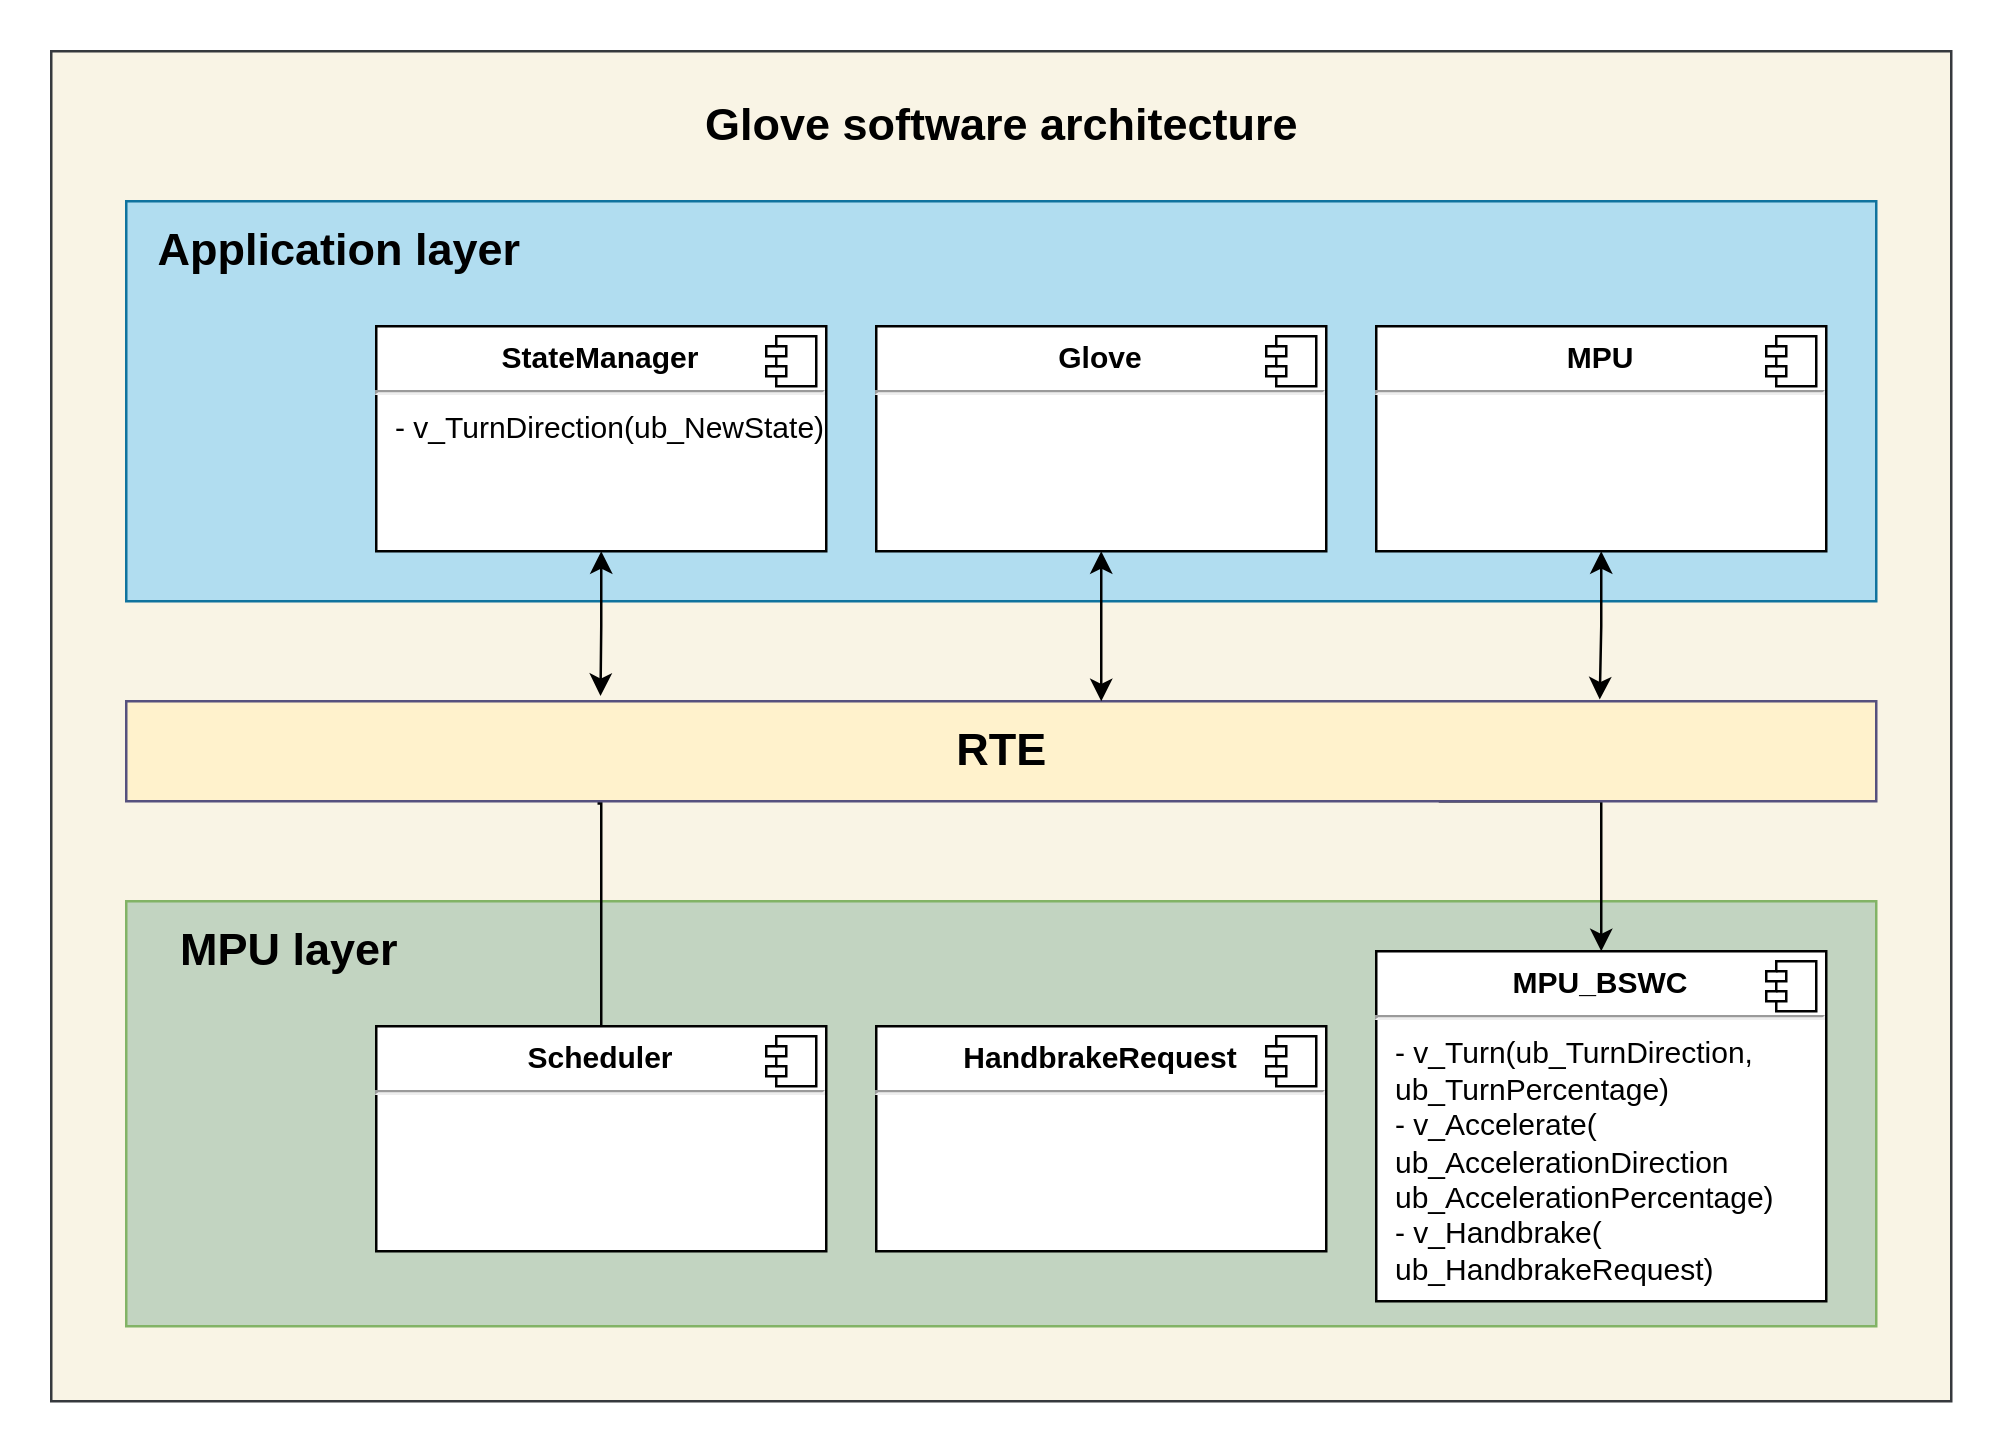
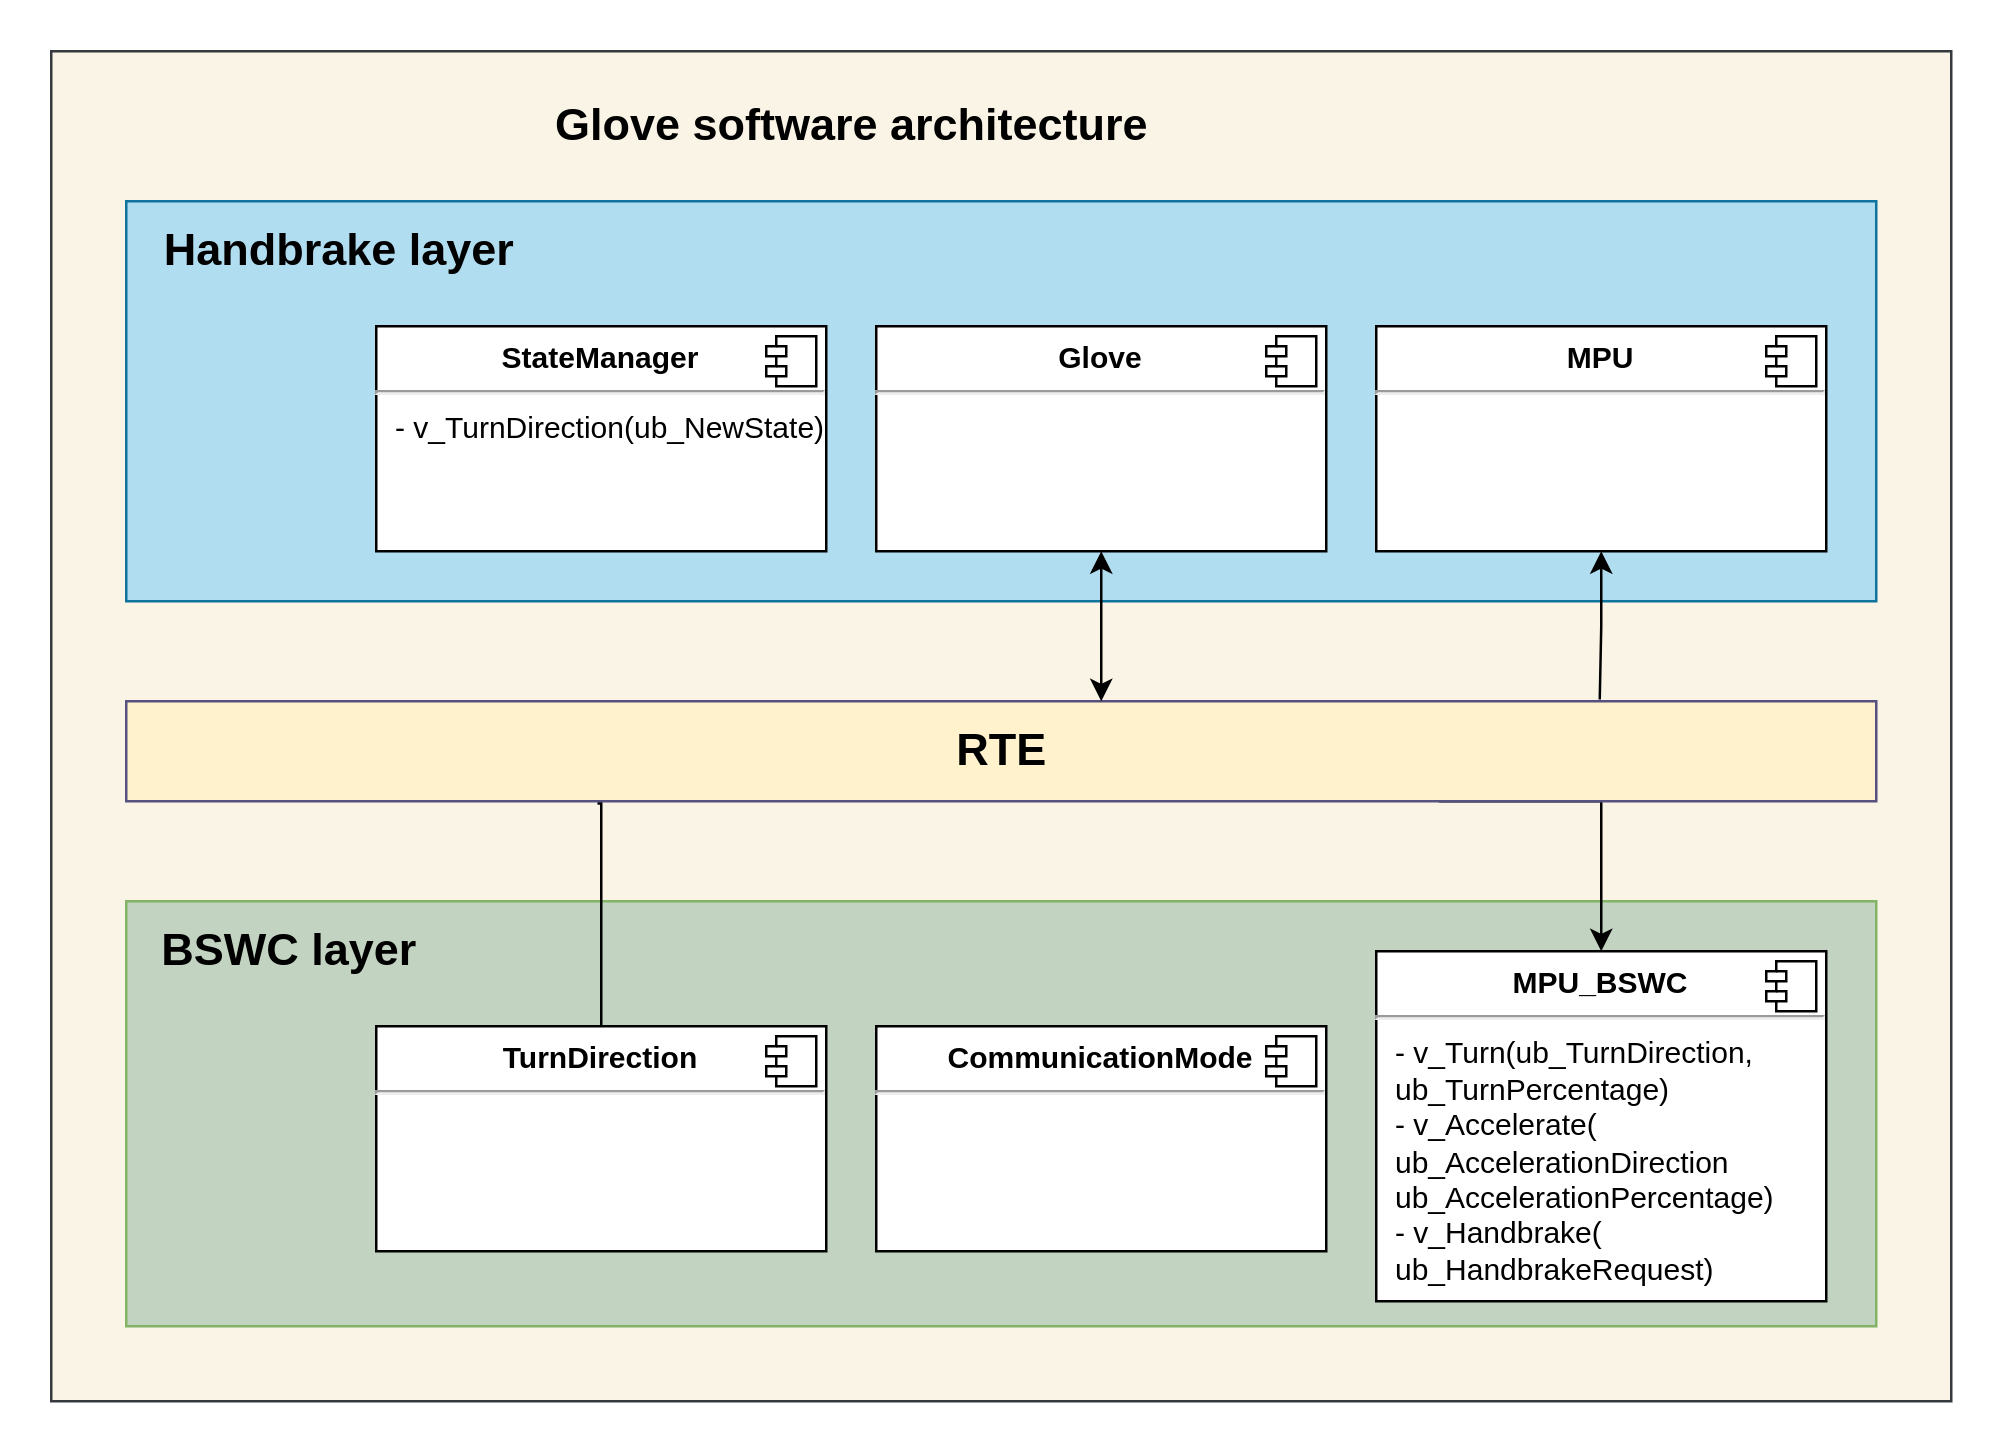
node "Glove software architecture": moved (1001, 126) -> (851, 126)
node "Application layer": label "Application layer" -> "Handbrake layer"
edge "StateManager - v_TurnDirection(ub_NewState)" -- "RTE": removed
edge "MPU" -- "RTE": arrowhead classic -> none
node "MPU layer": label "MPU layer" -> "BSWC layer"
node "Scheduler": label "Scheduler" -> "TurnDirection"
node "HandbrakeRequest": label "HandbrakeRequest" -> "CommunicationMode"
